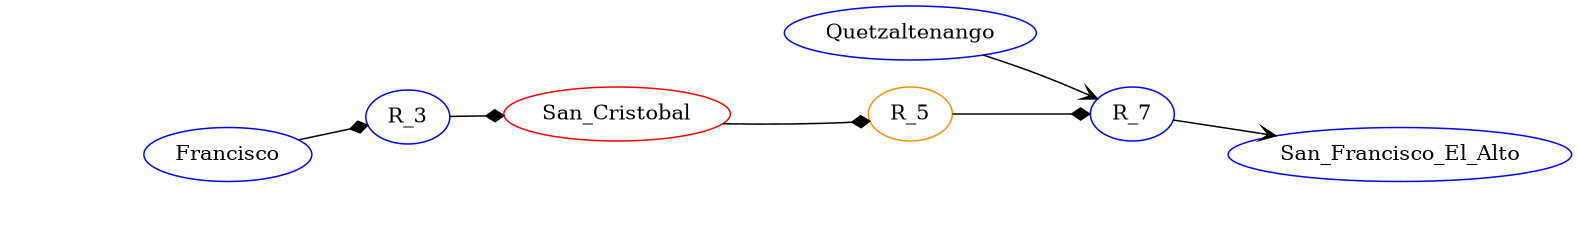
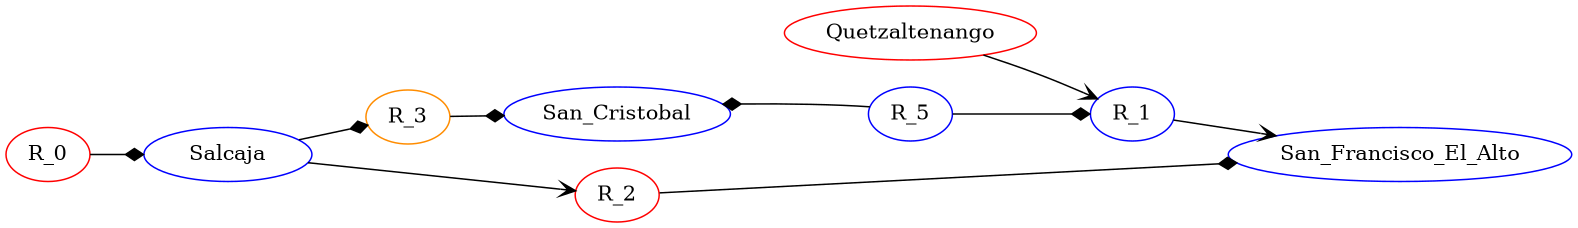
node "Quetzaltenango": color blue -> red
node "San_Cristobal": color red -> blue
node "R_5": color darkorange -> blue
node "R_7": label "R_7" -> "R_1"
node "R_3": color blue -> darkorange
edge "San_Cristobal" -> "R_5": reversed
node "R_0": added
node "Francisco": label "Francisco" -> "Salcaja"
node "R_2": added
